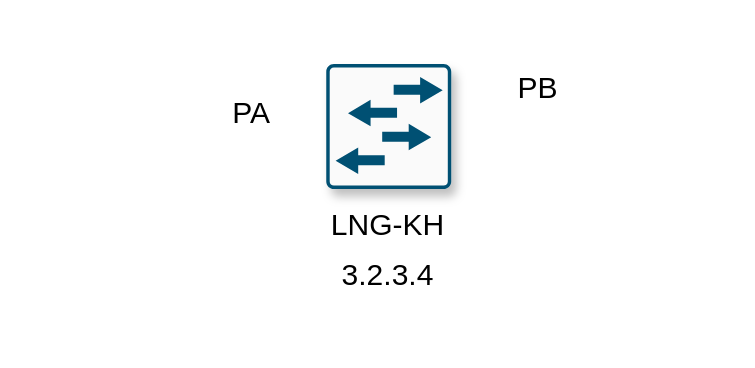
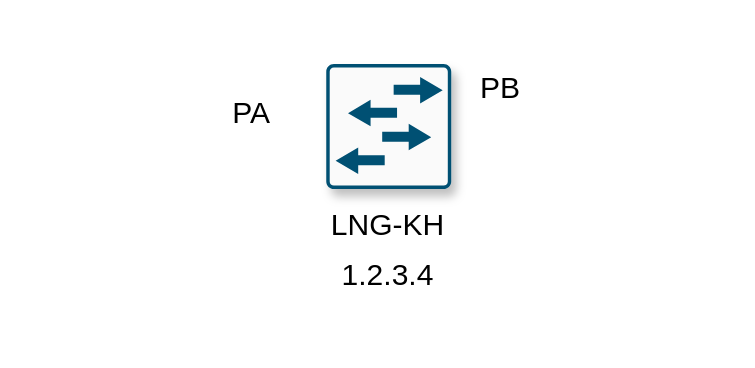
node "PB": moved (626, 89) -> (589, 89)
node "3.2.3.4": label "3.2.3.4" -> "1.2.3.4"
